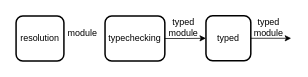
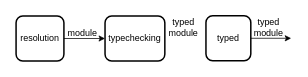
edge "resolution" -> "typechecking": added
edge "typechecking" -> "typed": removed
